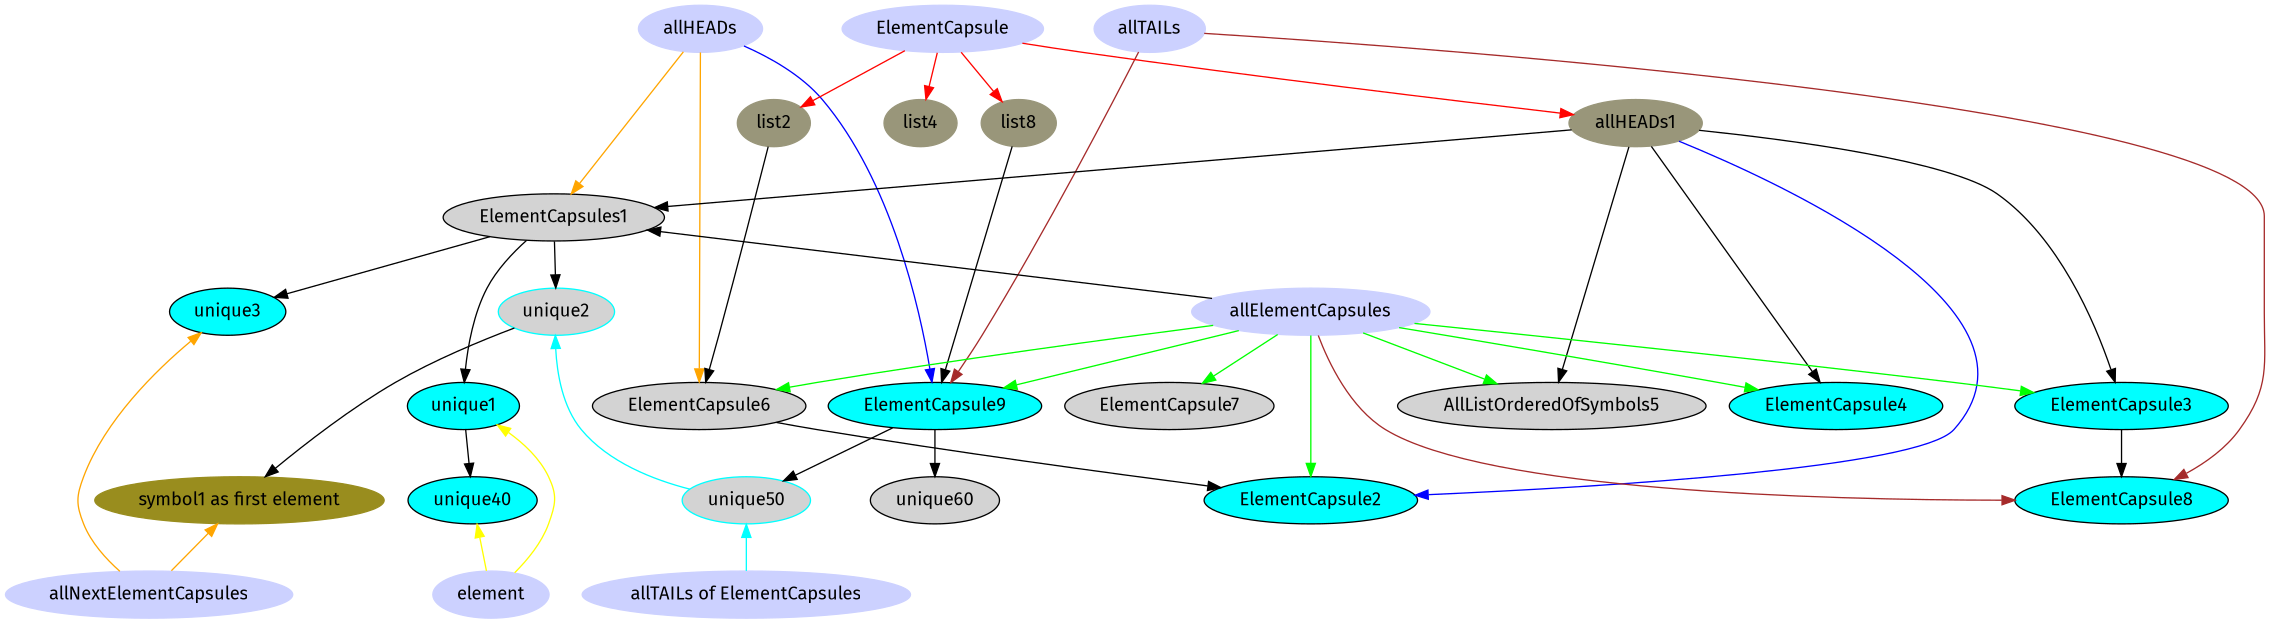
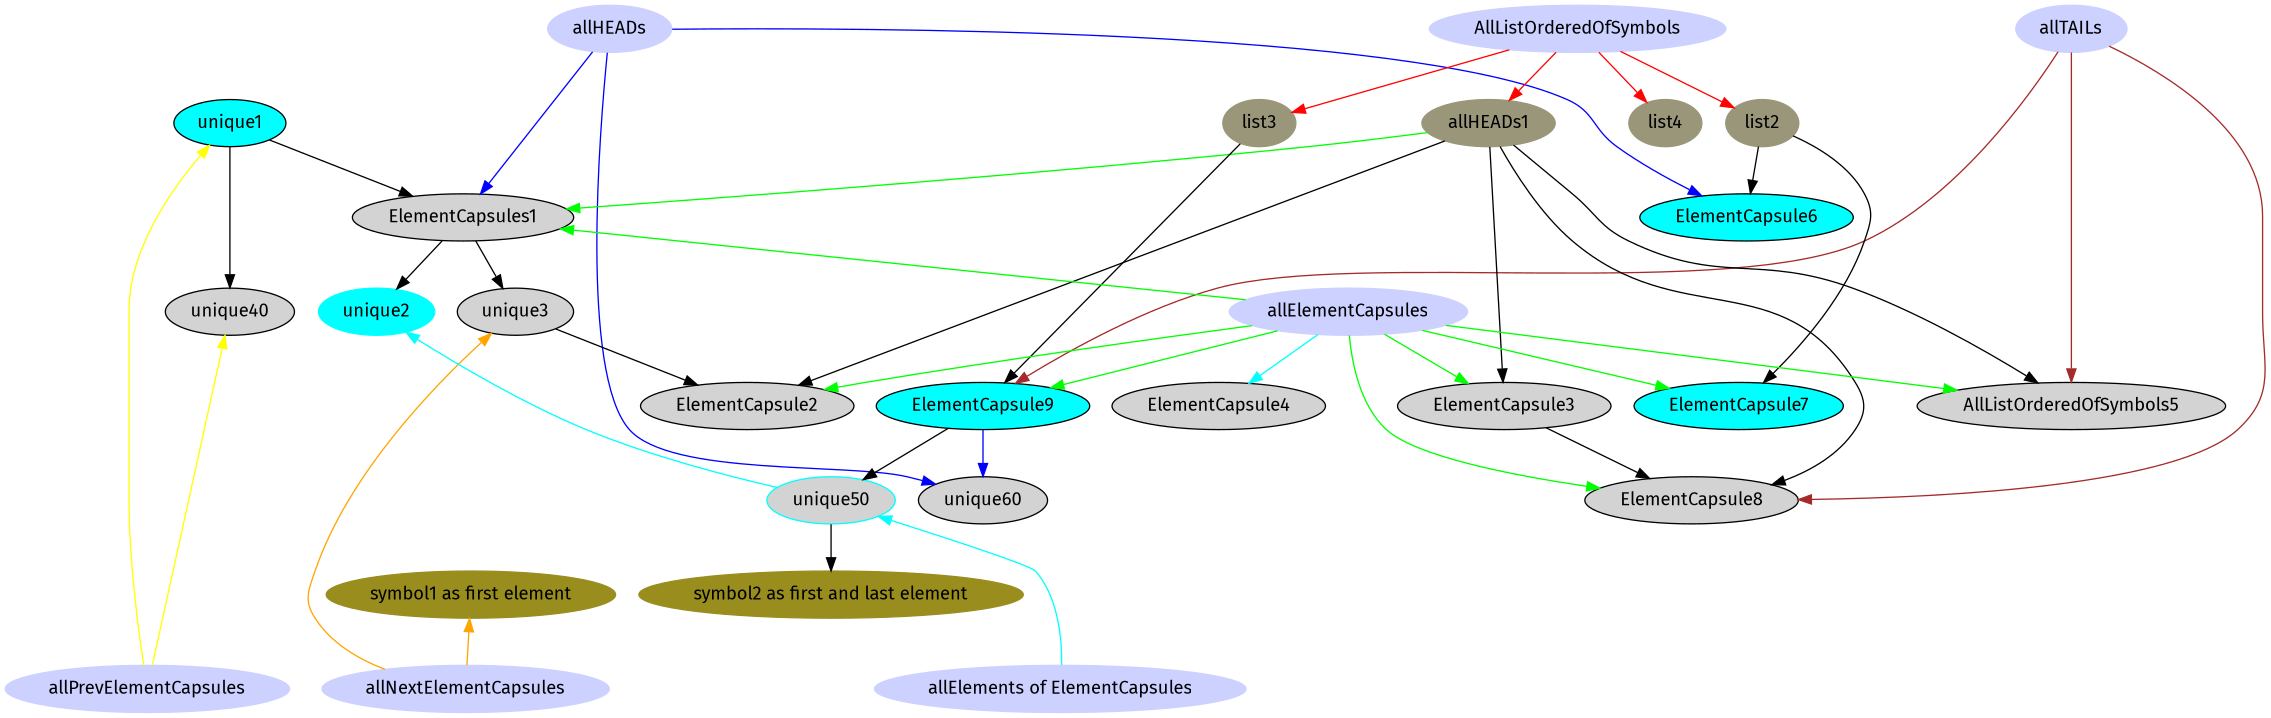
node "ElementCapsule": label "ElementCapsule" -> "AllListOrderedOfSymbols"
edge "allHEADs" -> "ElementCapsules1": color orange -> blue
node "list8": label "list8" -> "list3"
edge "allHEADs1" -> "ElementCapsules1": color black -> green
edge "allHEADs" -> "ElementCapsule9": now "allHEADs" -> "unique60"
edge "allTAILs" -> "AllListOrderedOfSymbols5": added
edge "allHEADs" -> "ElementCapsule6": color orange -> blue
edge "list2" -> "ElementCapsule7": added
edge "allHEADs1" -> "ElementCapsule4": now "allHEADs1" -> "ElementCapsule8"
edge "allElementCapsules" -> "ElementCapsules1": color black -> green
edge "ElementCapsules1" -> "unique1": reversed
node "unique3": fillcolor cyan -> lightgrey
node "unique2": fillcolor lightgrey -> cyan
edge "allElementCapsules" -> "ElementCapsule6": removed
edge "allElementCapsules" -> "ElementCapsule4": color green -> cyan
edge "unique2" -> "symbol1 as first element": removed
node "ElementCapsule6": fillcolor lightgrey -> cyan
node "ElementCapsule7": fillcolor lightgrey -> cyan
node "ElementCapsule4": fillcolor cyan -> lightgrey
node "ElementCapsule3": fillcolor cyan -> lightgrey
edge "ElementCapsule9" -> "unique60": color black -> blue
edge "allHEADs1" -> "ElementCapsule2": color blue -> black
edge "ElementCapsule6" -> "ElementCapsule2": now "unique3" -> "ElementCapsule2"
edge "allElementCapsules" -> "ElementCapsule8": color brown -> green
node "unique40": fillcolor cyan -> lightgrey
node "ElementCapsule2": fillcolor cyan -> lightgrey
node "ElementCapsule8": fillcolor cyan -> lightgrey
node "element": label "element" -> "allPrevElementCapsules"
node "allTAILs of ElementCapsules": label "allTAILs of ElementCapsules" -> "allElements of ElementCapsules"
node "symbol2 as first and last element": added
